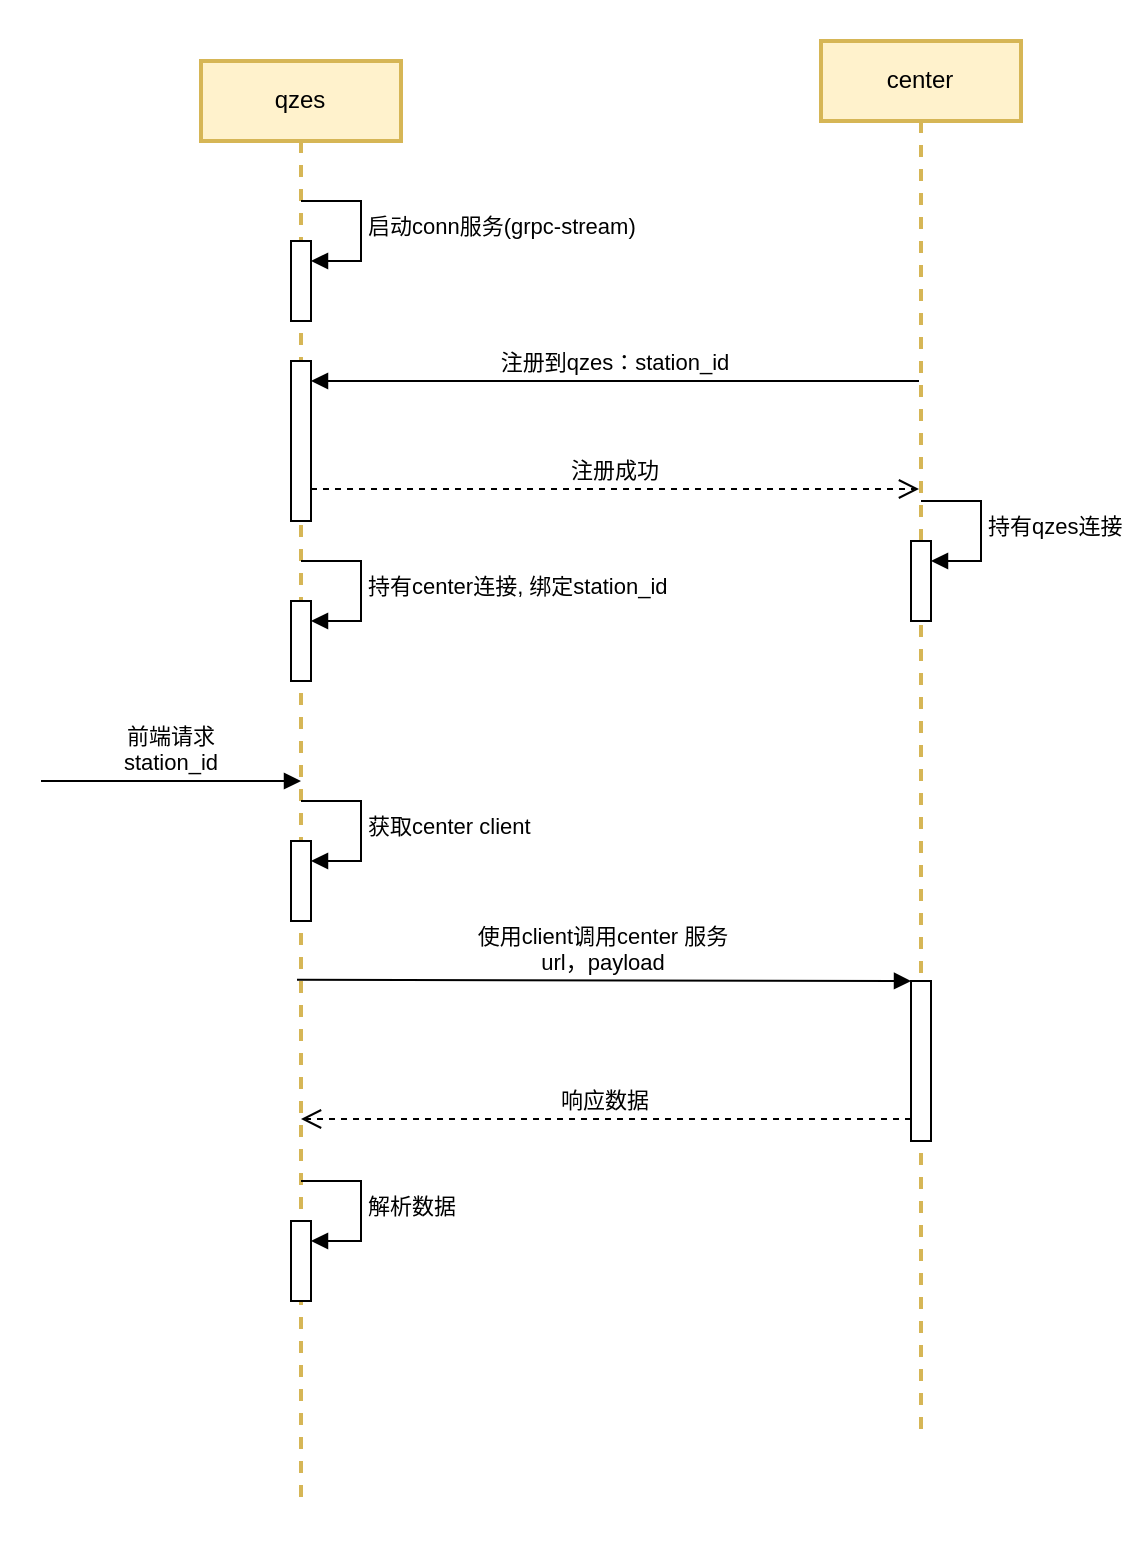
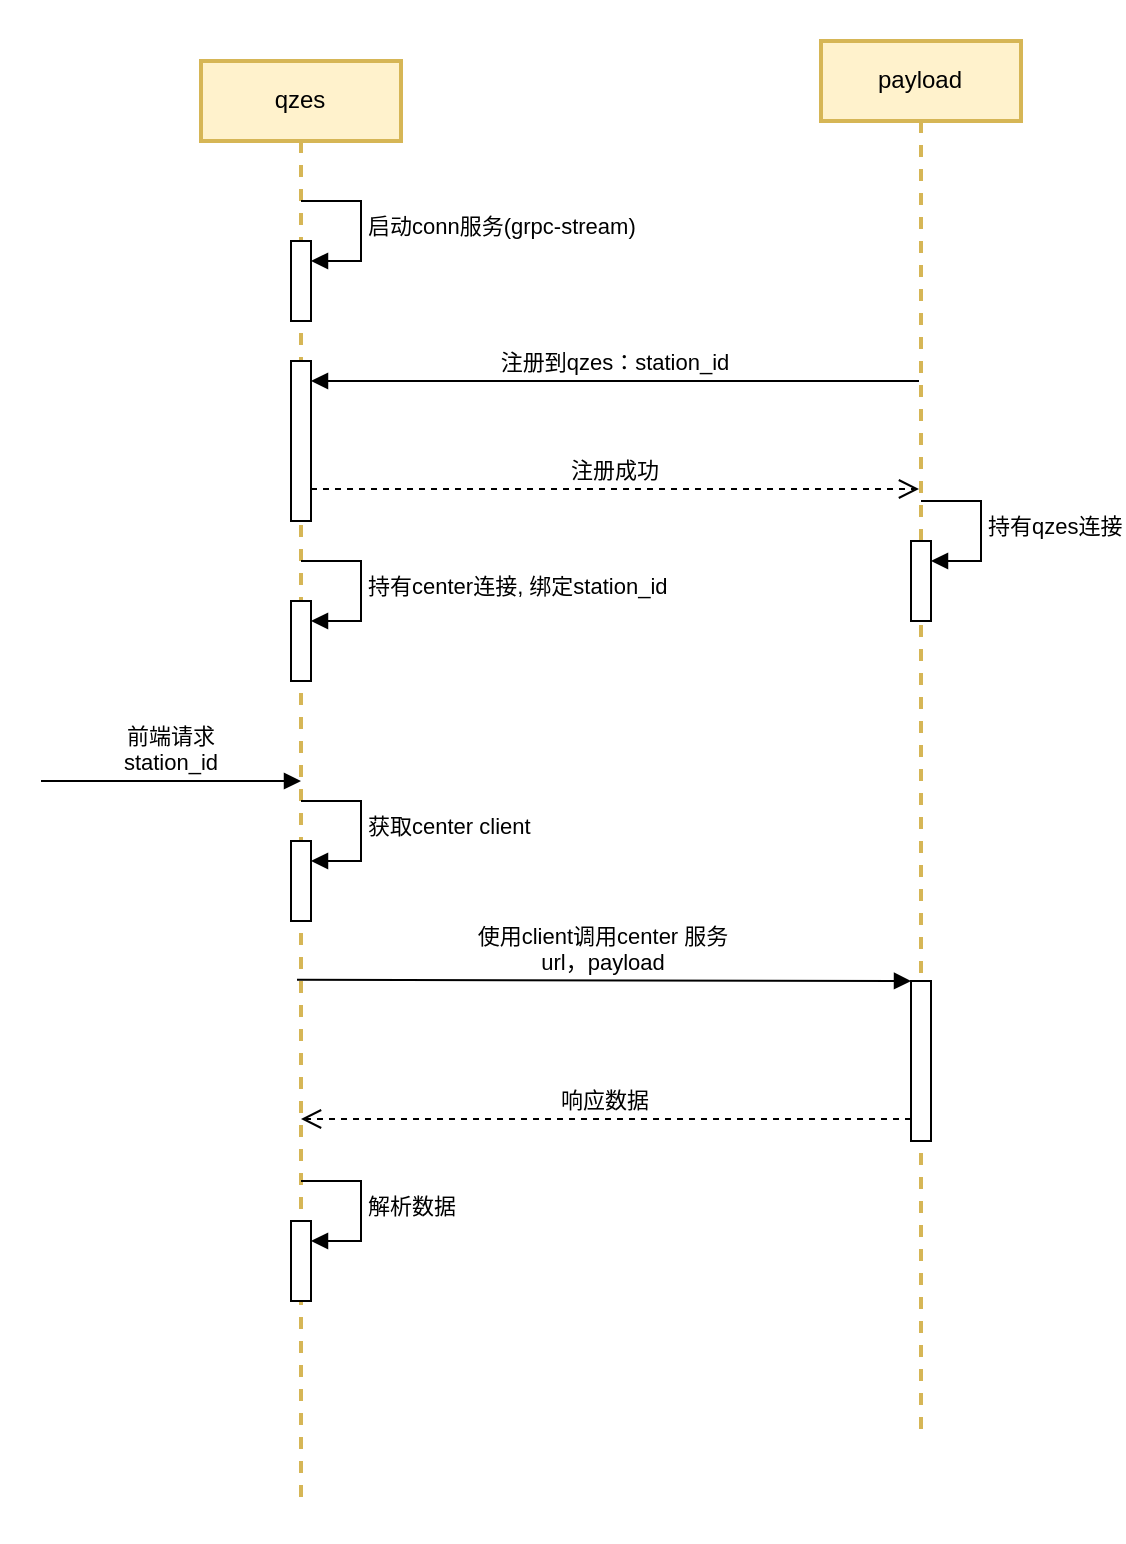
node "center": label "center" -> "payload"
